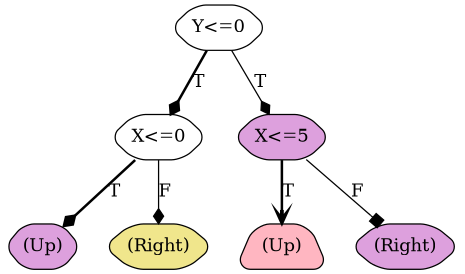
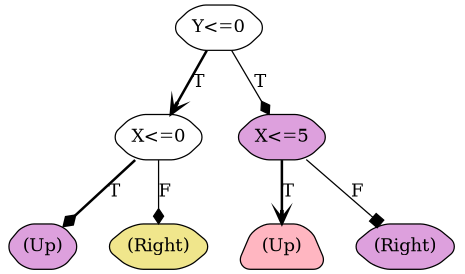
edge "Y<=0" -> "X<=0": arrowhead diamond -> vee
